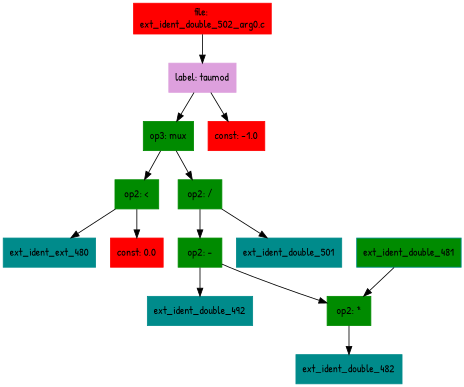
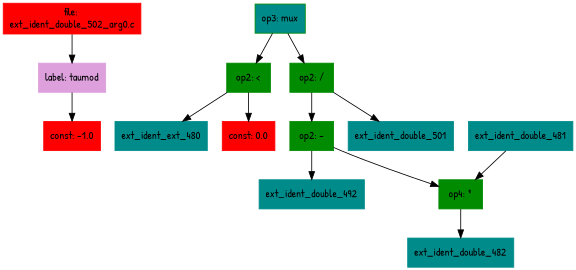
edge "label: taumod" -> "op3: mux": removed
node "op3: mux": fillcolor green4 -> cyan4
node "ext_ident_double_481": fillcolor green4 -> cyan4
node "op2: *": label "op2: *" -> "op4: *"
